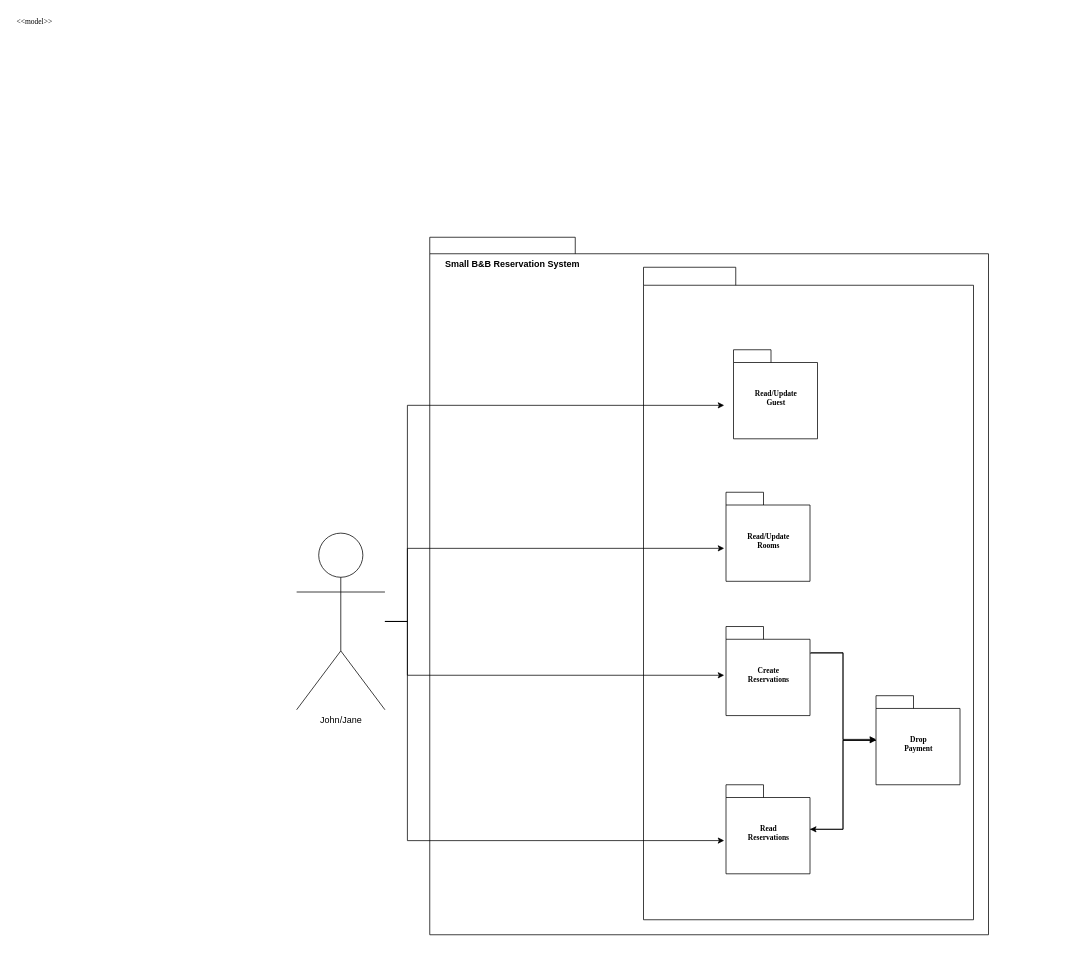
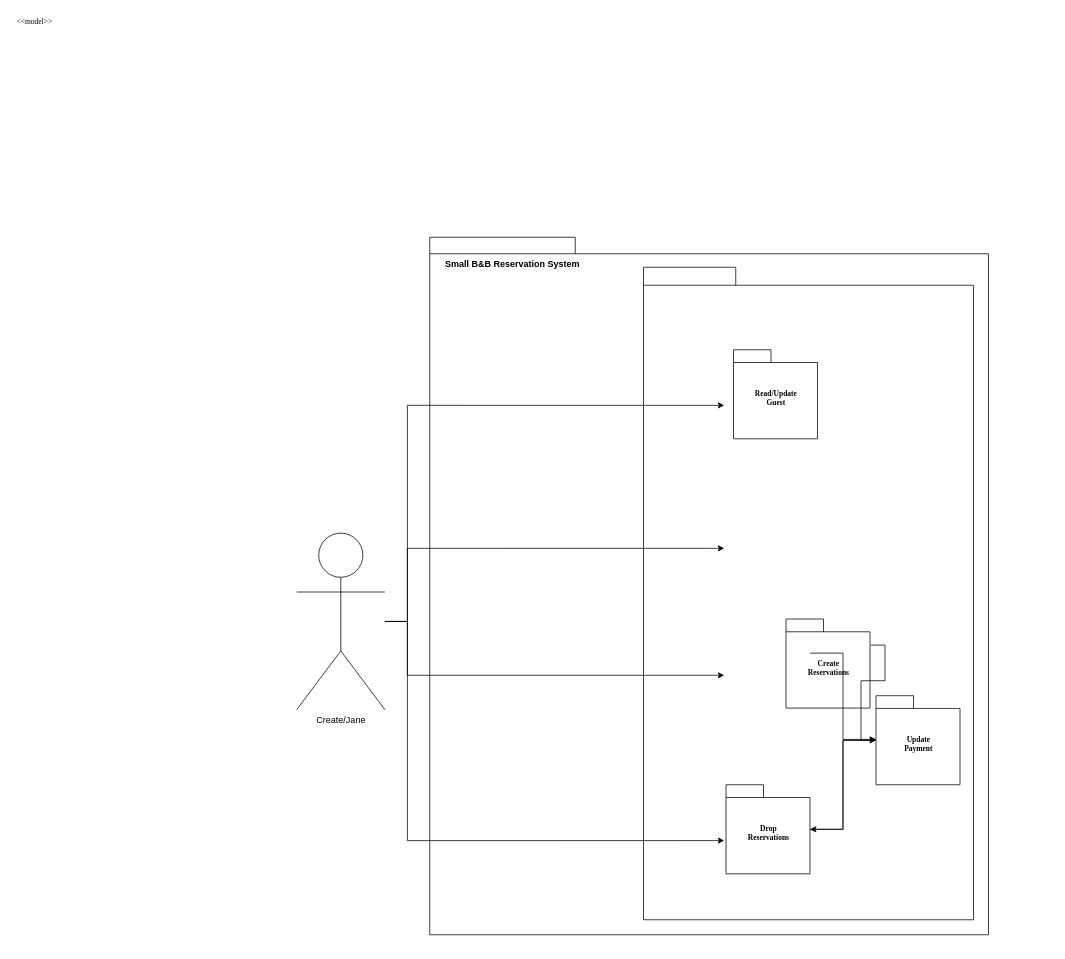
node "Read/Update Rooms": removed
node "Create Reservations": moved (768, 671) -> (828, 663)
node "John/Jane": label "John/Jane" -> "Create/Jane"
node "Drop Payment": label "Drop Payment" -> "Update Payment"
node "Read Reservations": label "Read Reservations" -> "Drop Reservations"
